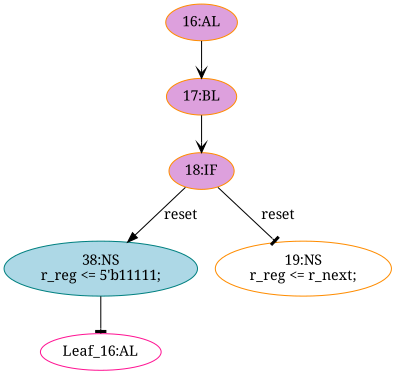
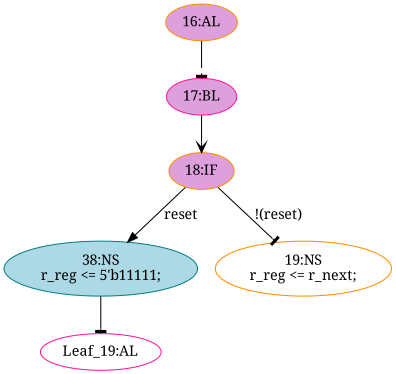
edge "16:AL" -> "17:BL": arrowhead vee -> tee
node "17:BL": color darkorange -> deeppink
edge "18:IF" -> "19:NS r_reg <= r_next;": label "reset" -> "!(reset)"
node "Leaf_16:AL": label "Leaf_16:AL" -> "Leaf_19:AL"
